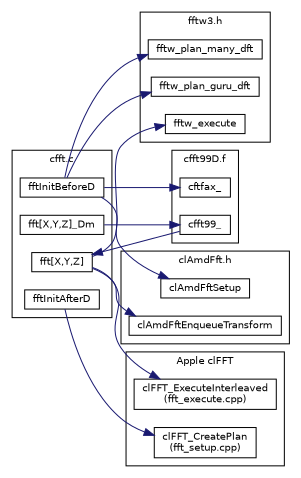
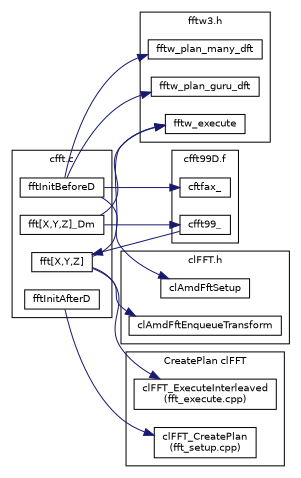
edge "fft[X,Y,Z]_Dm" -> "fftw_execute": added
cluster "clAmdFft.h": label "clAmdFft.h" -> "clFFT.h"
cluster "Apple clFFT": label "Apple clFFT" -> "CreatePlan clFFT"
